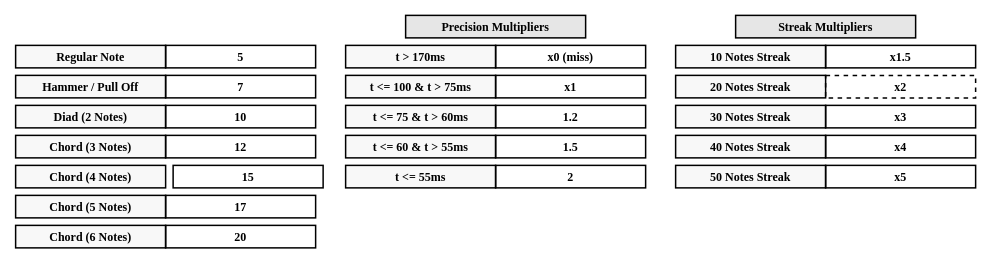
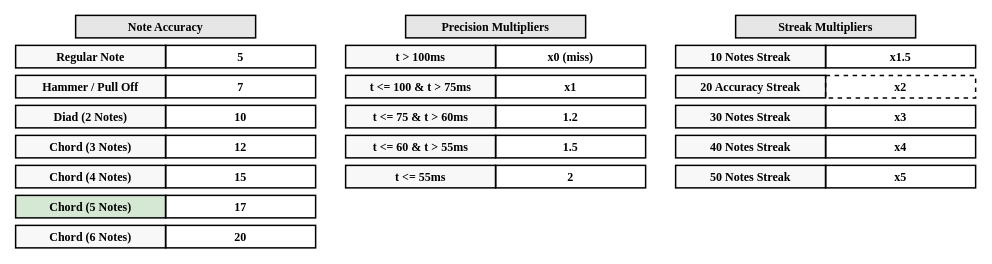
node "Note Accuracy": added
node "t > 170ms": label "t > 170ms" -> "t > 100ms"
node "20 Notes Streak": label "20 Notes Streak" -> "20 Accuracy Streak"
node "15": moved (248, 177) -> (240, 177)
node "Chord (5 Notes)": fillcolor #f8f8f8 -> #d5e8d4
